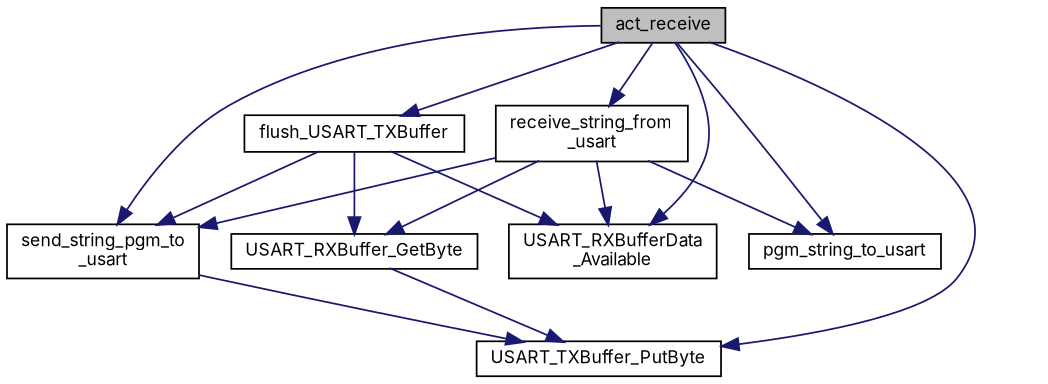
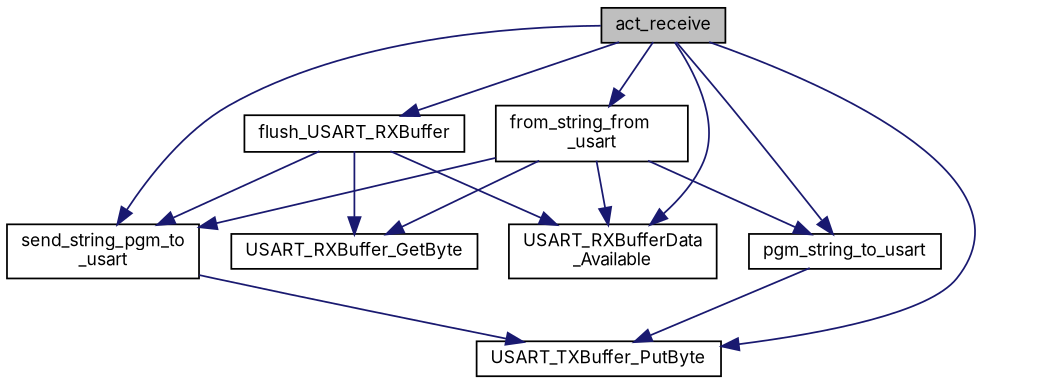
node "flush_USART_TXBuffer": label "flush_USART_TXBuffer" -> "flush_USART_RXBuffer"
node "receive_string_from _usart": label "receive_string_from _usart" -> "from_string_from _usart"
edge "USART_RXBuffer_GetByte" -> "USART_TXBuffer_PutByte": now "pgm_string_to_usart" -> "USART_TXBuffer_PutByte"
